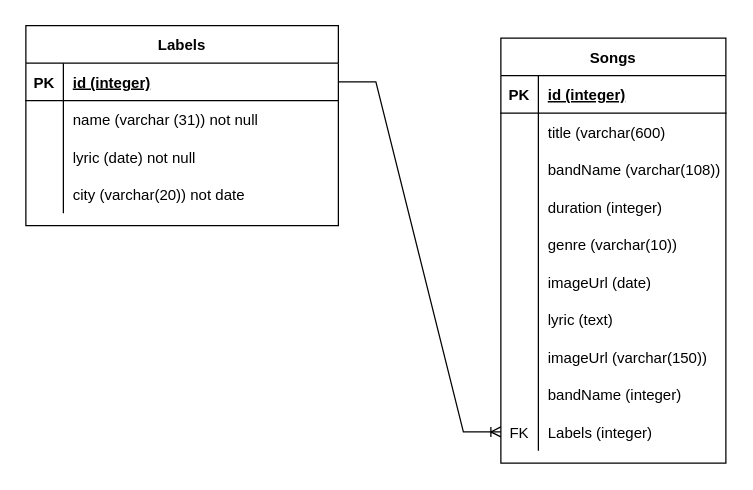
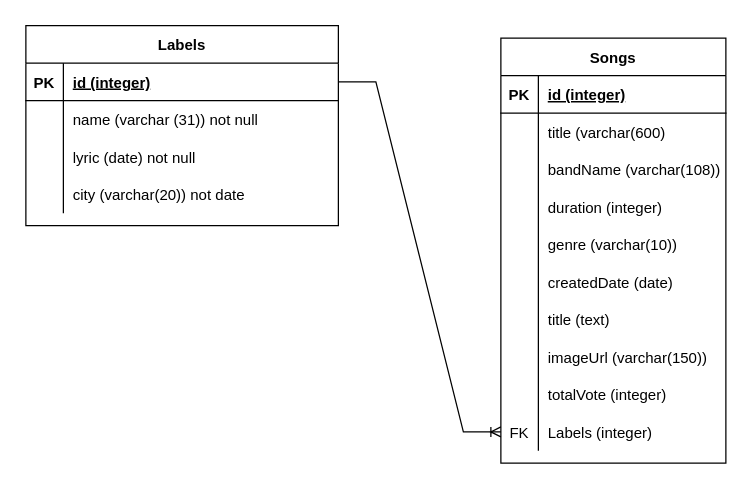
node "imageUrl (date)": label "imageUrl (date)" -> "createdDate (date)"
node "lyric (text)": label "lyric (text)" -> "title (text)"
node "bandName (integer)": label "bandName (integer)" -> "totalVote (integer)"
